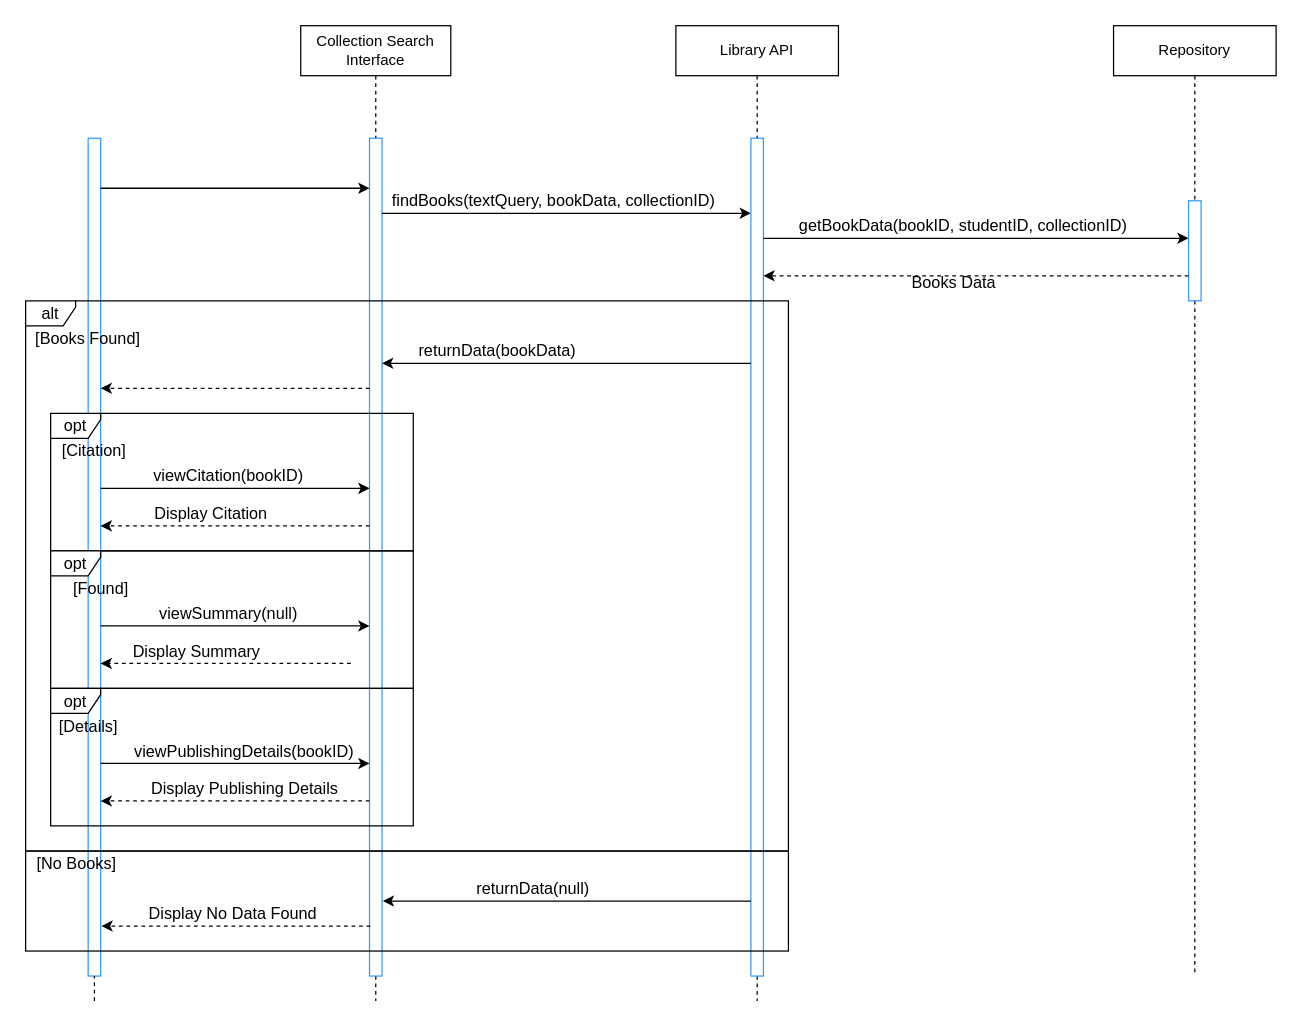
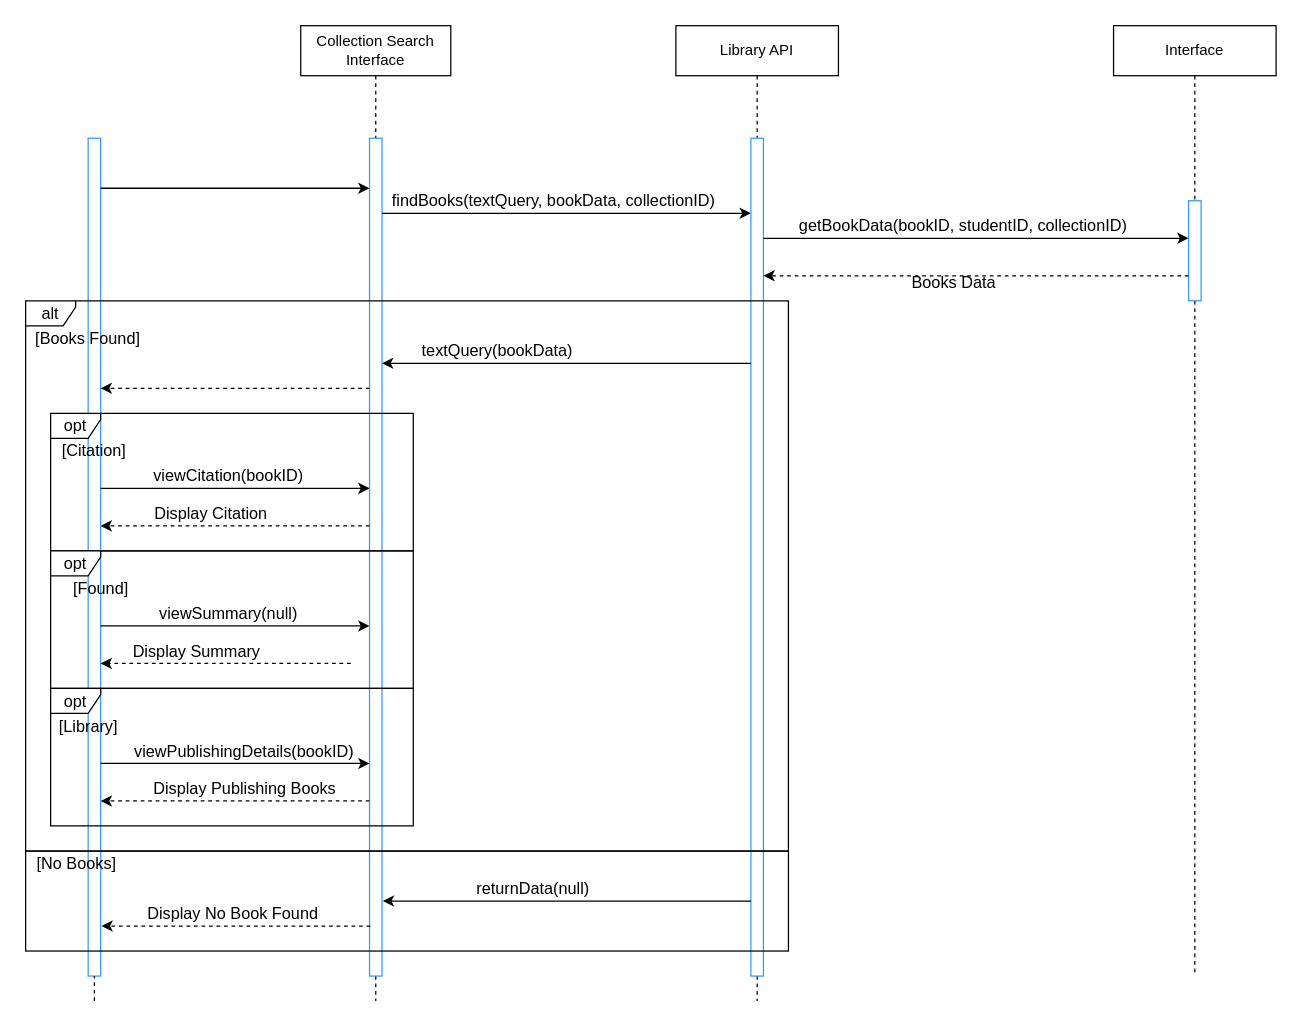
node "Repository": label "Repository" -> "Interface"
node "returnData(bookData)": label "returnData(bookData)" -> "textQuery(bookData)"
node "[Details]": label "[Details]" -> "[Library]"
node "Display Publishing Details": label "Display Publishing Details" -> "Display Publishing Books"
node "Display No Data Found": label "Display No Data Found" -> "Display No Book Found"
